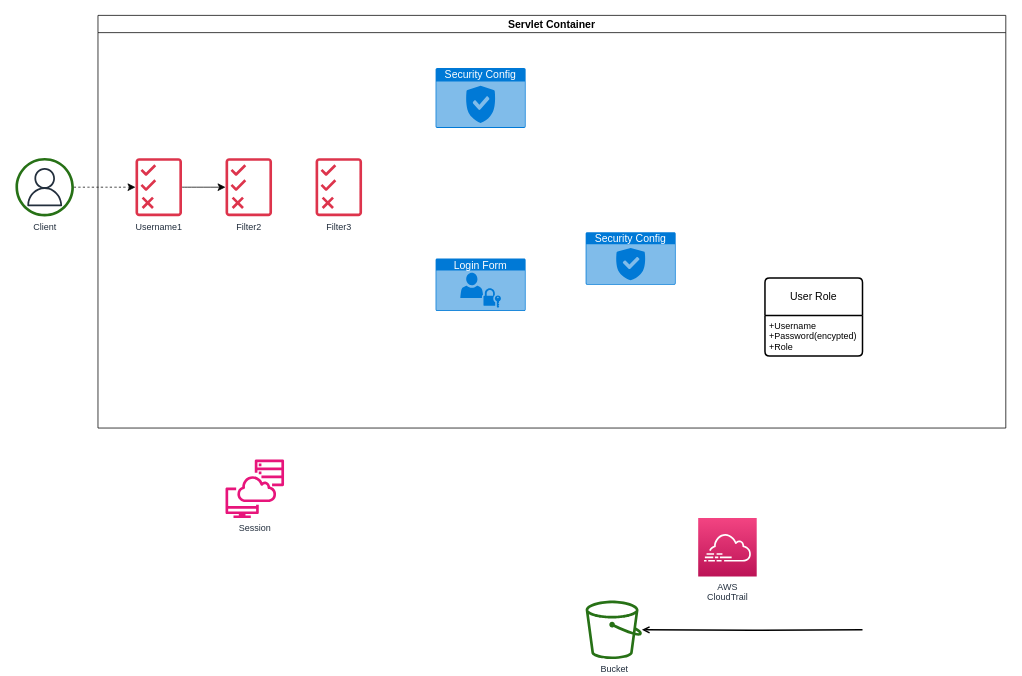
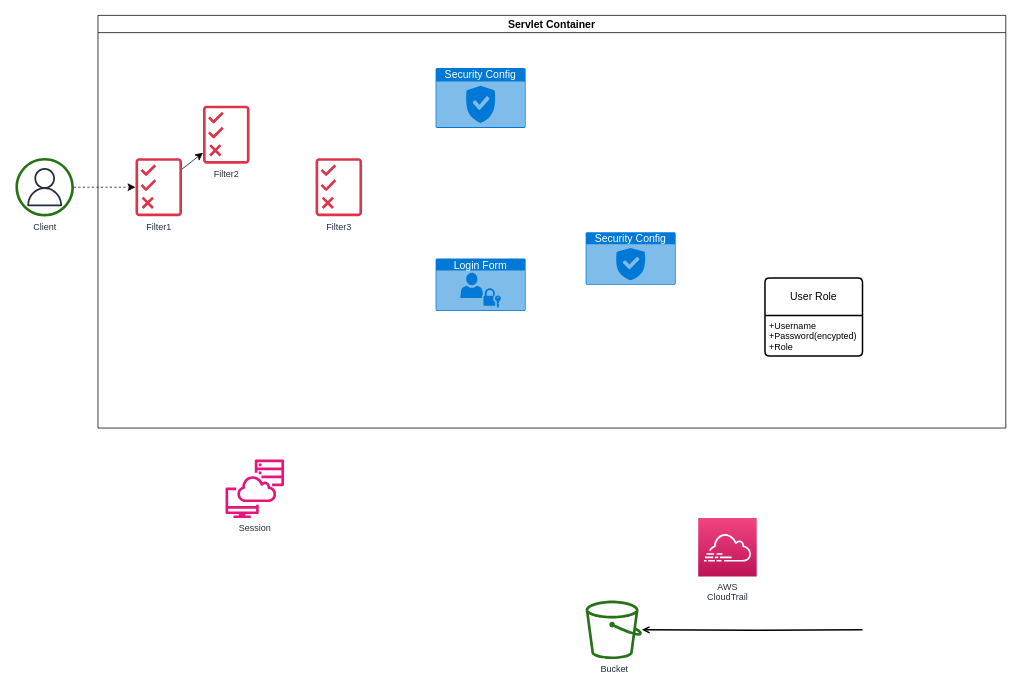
node "Filter2": moved (249, 187) -> (226, 135)
node "Username1": label "Username1" -> "Filter1"
